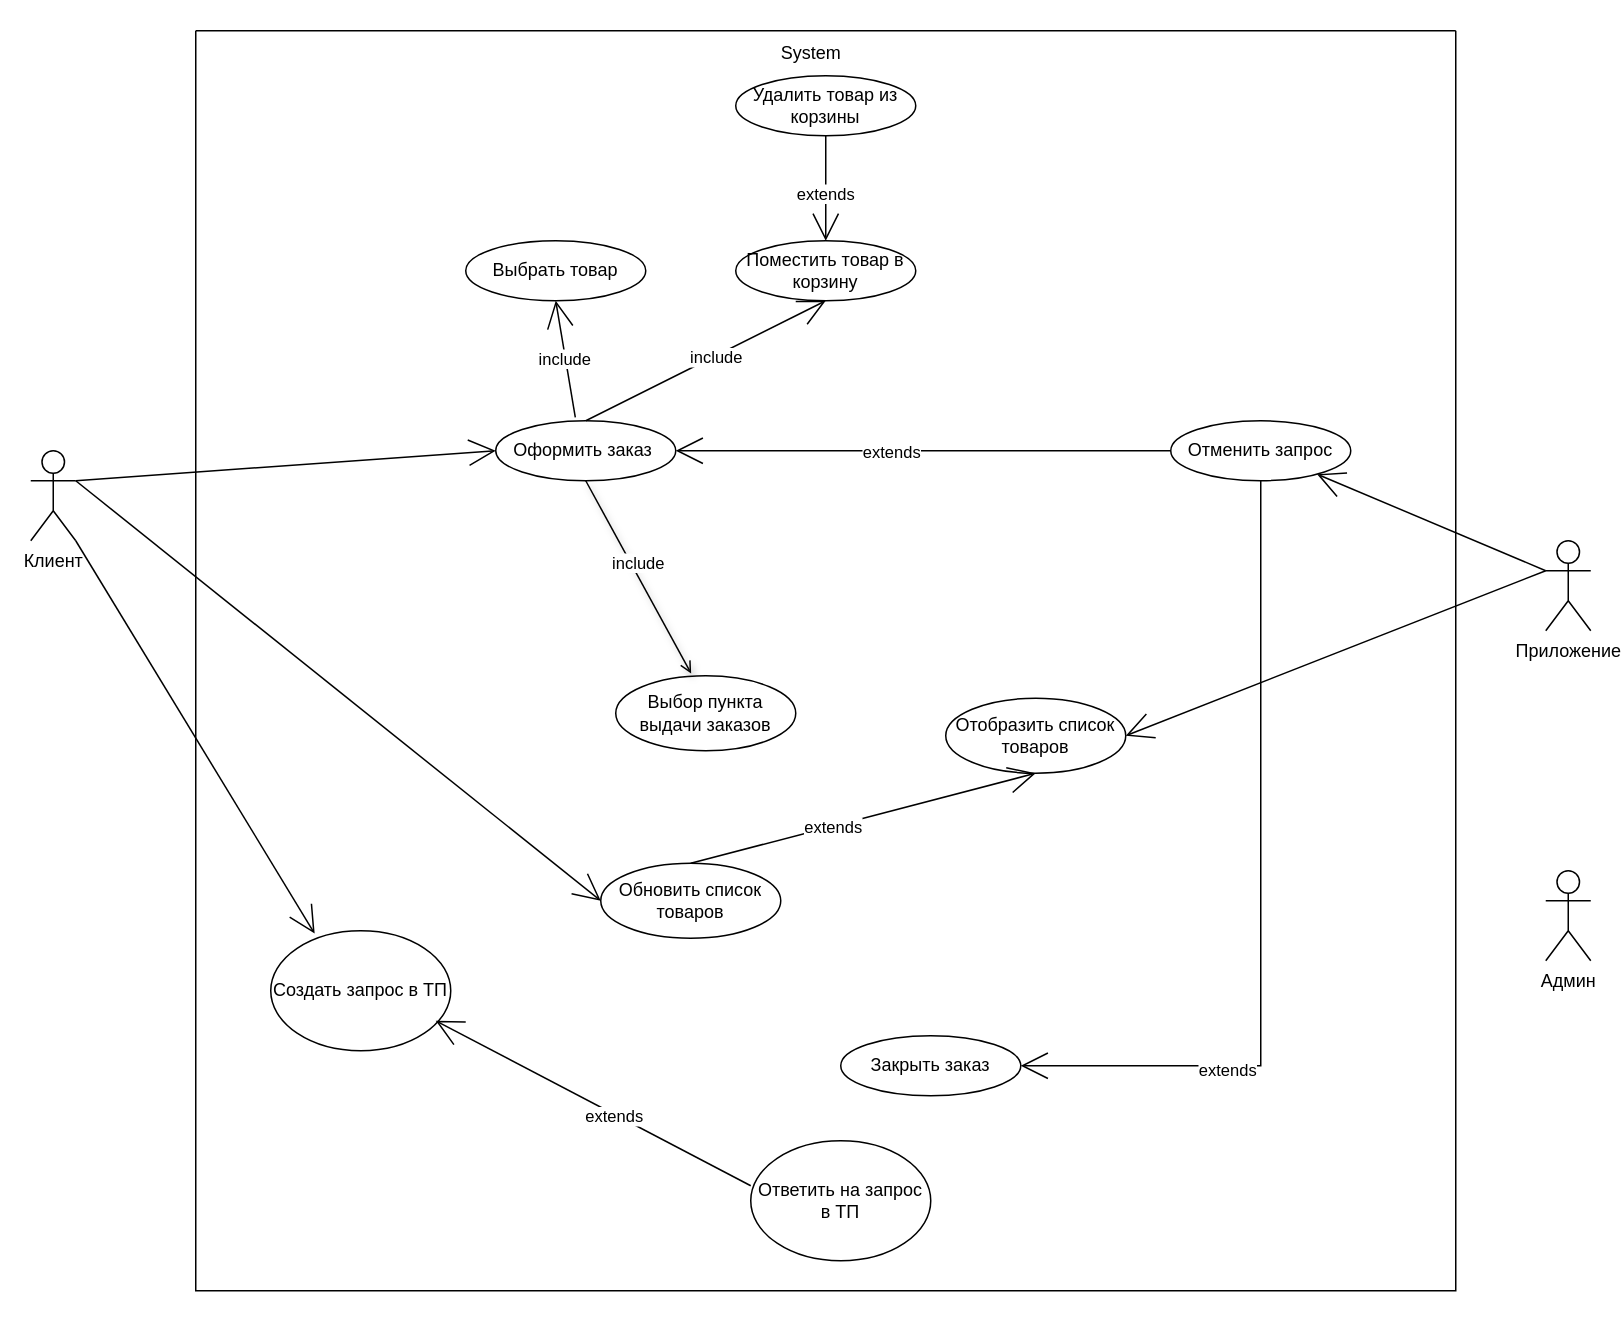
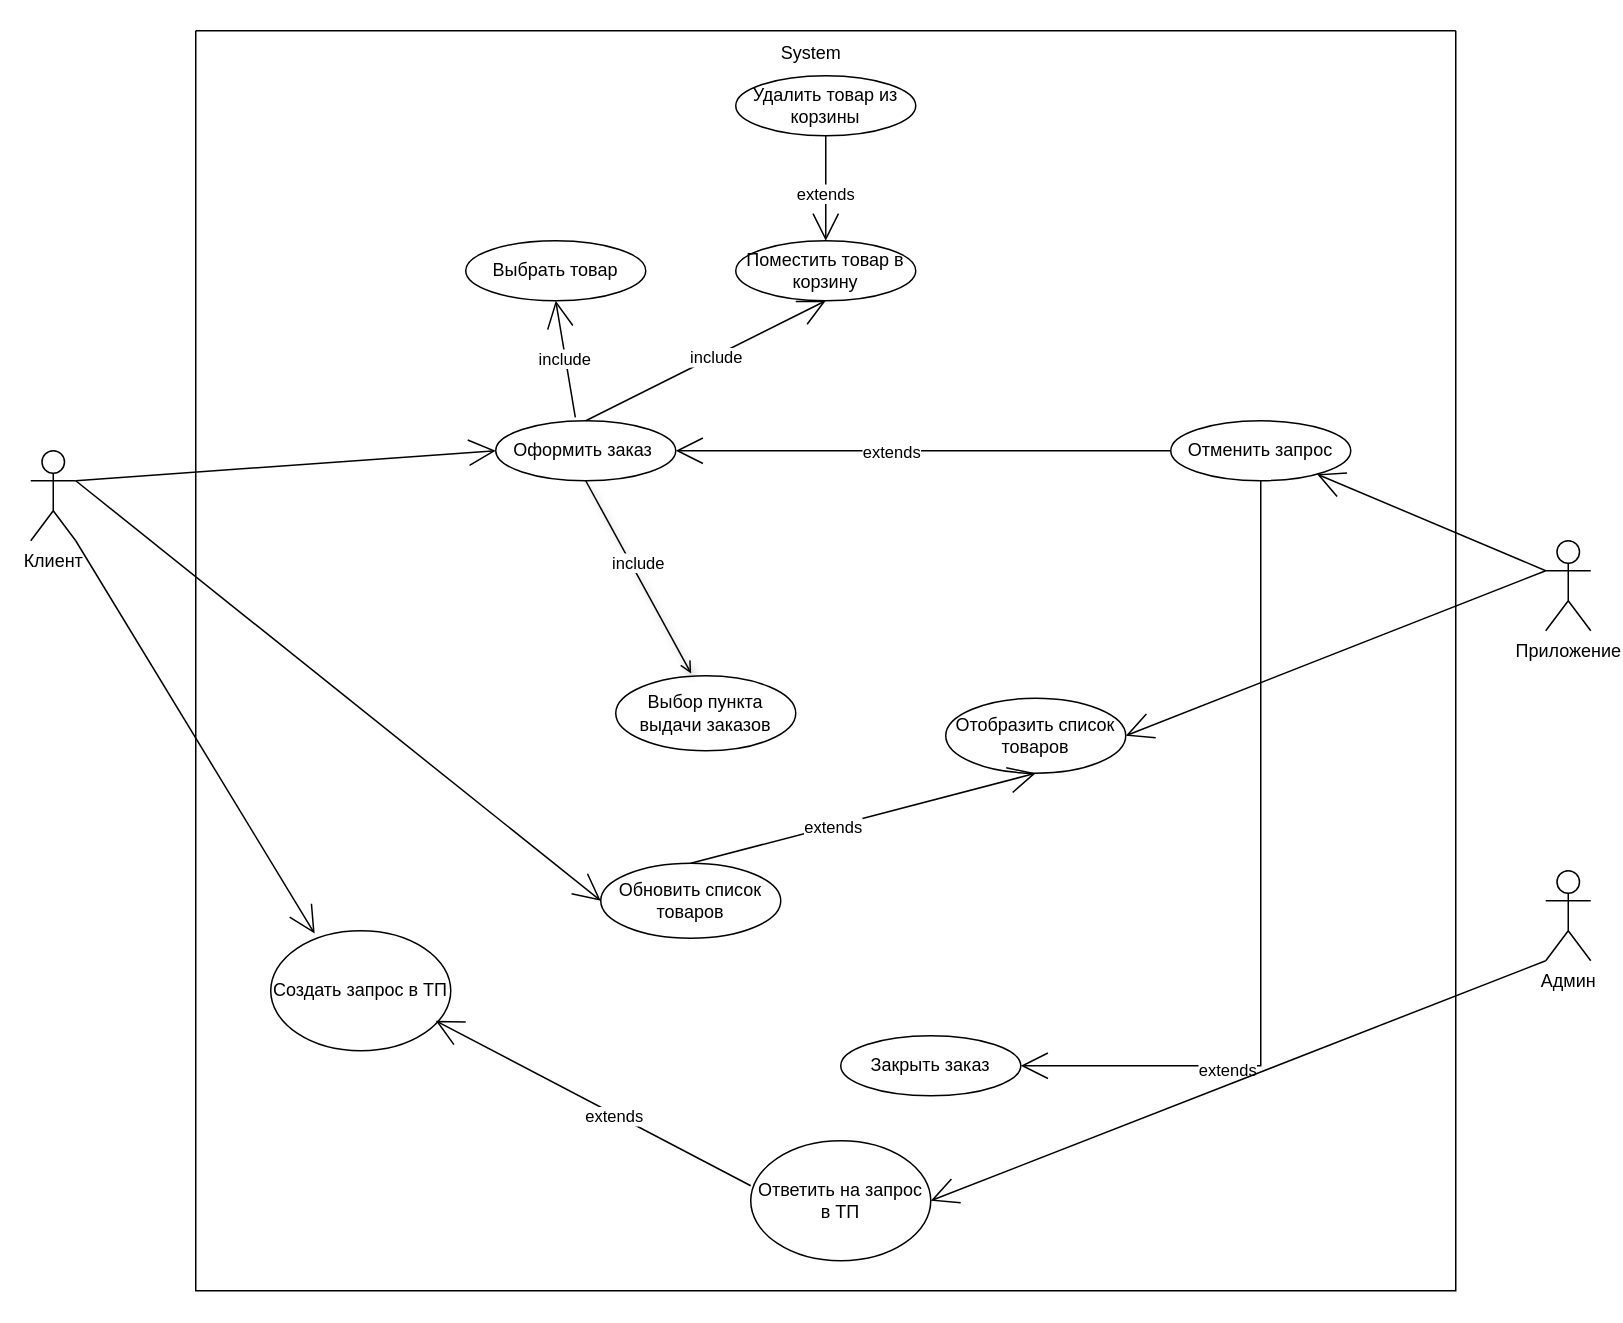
edge "Админ" -> "Ответить на запрос в ТП": added
